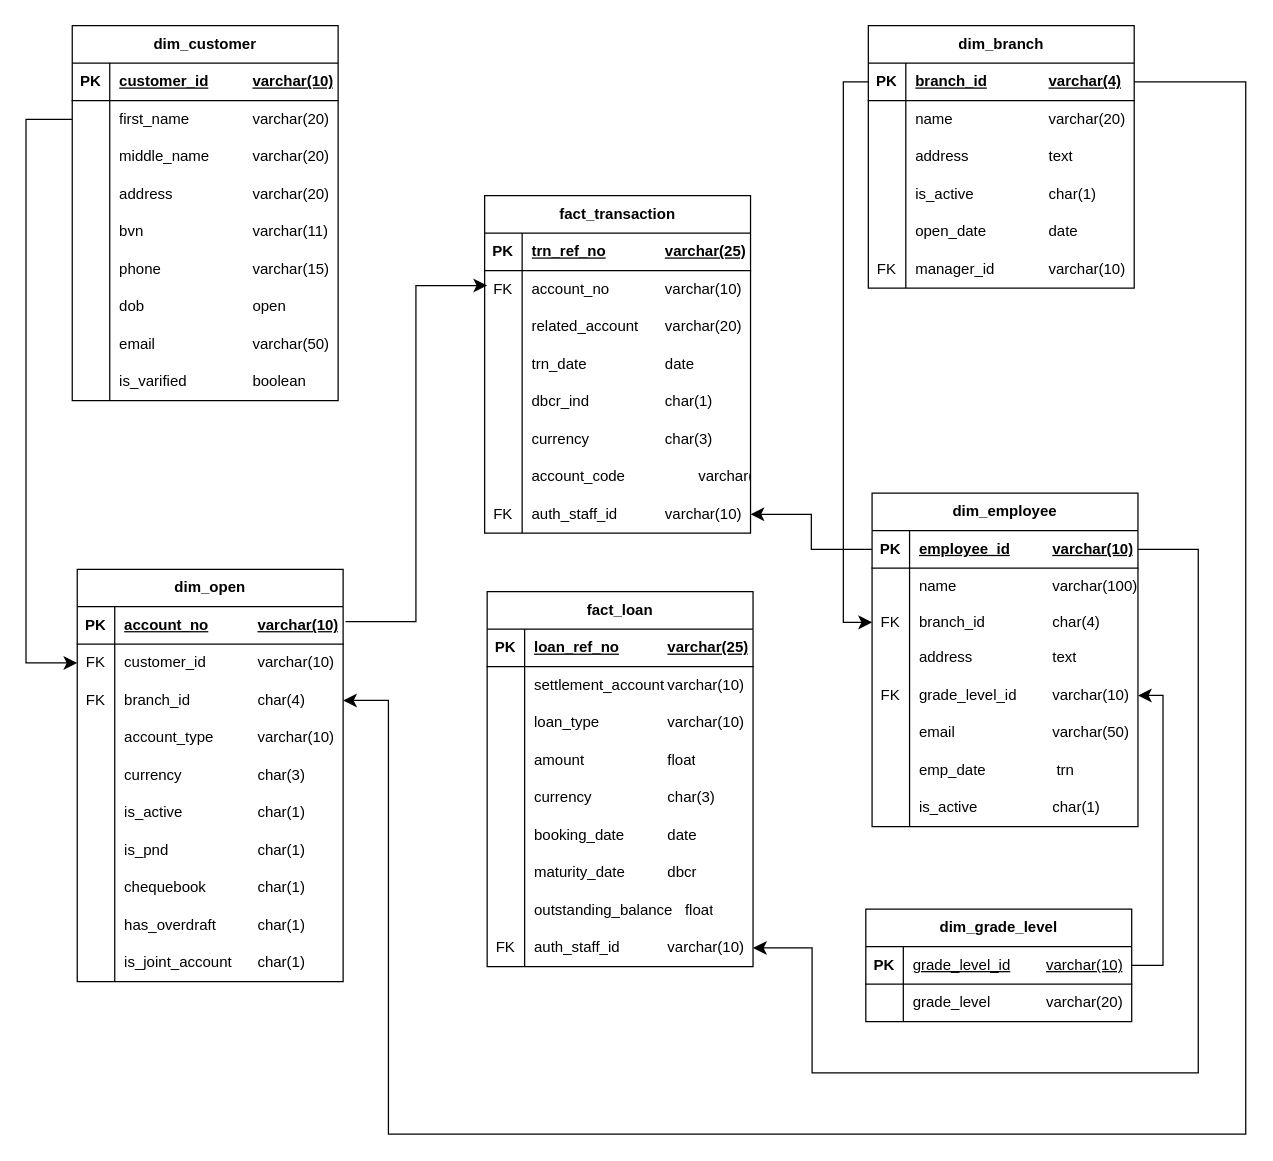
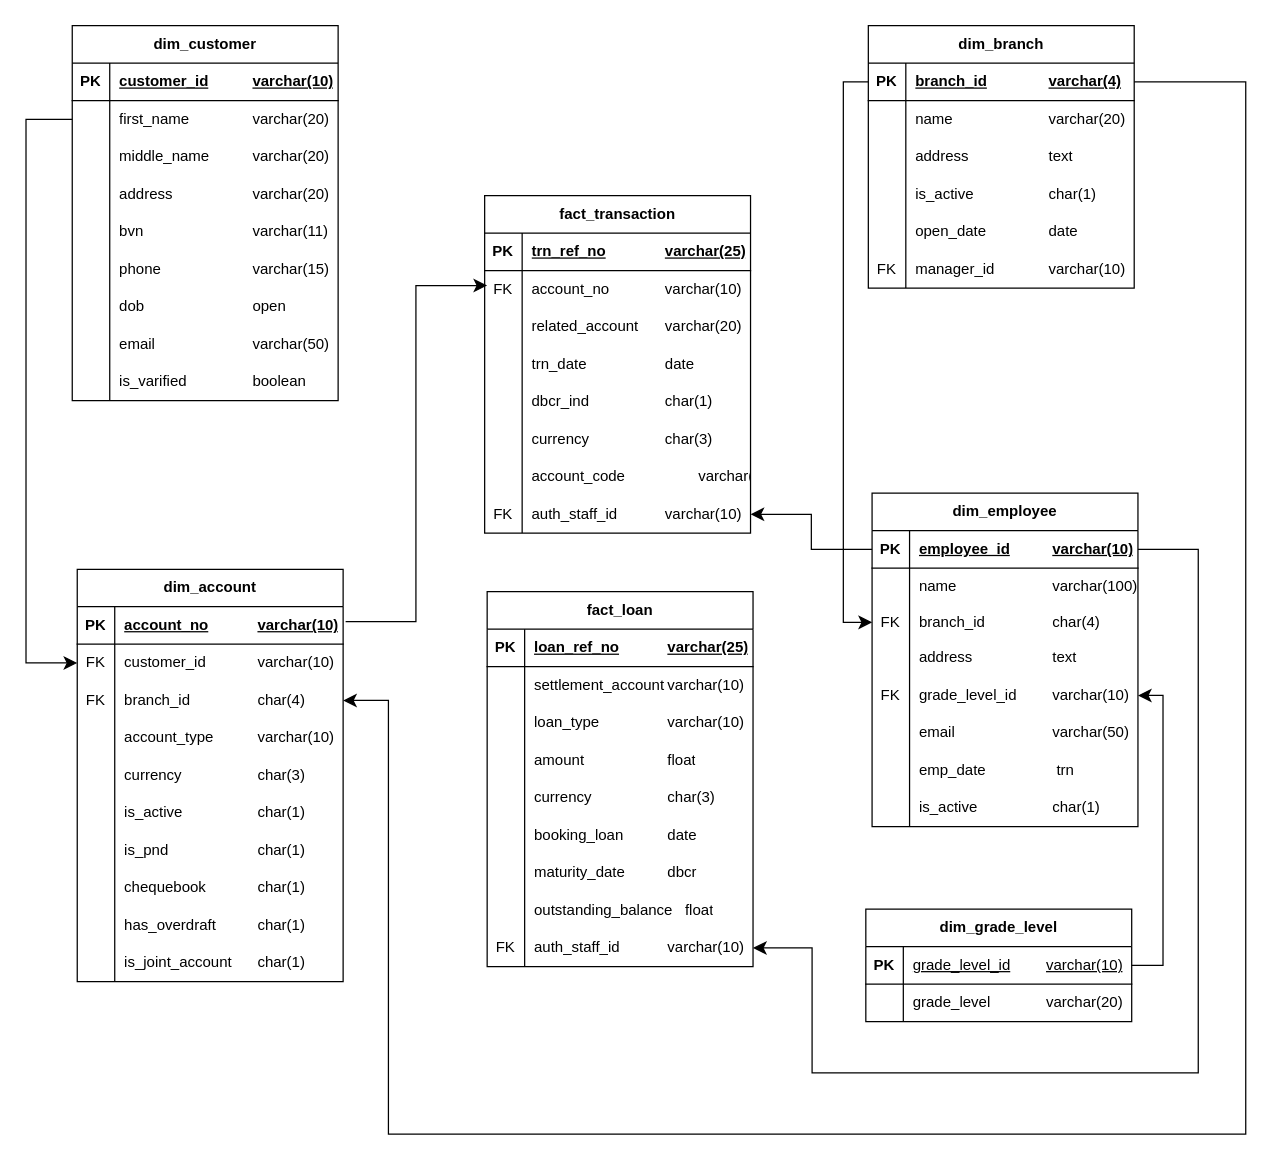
node "dim_open": label "dim_open" -> "dim_account"
node "booking_date date": label "booking_date date" -> "booking_loan date"
